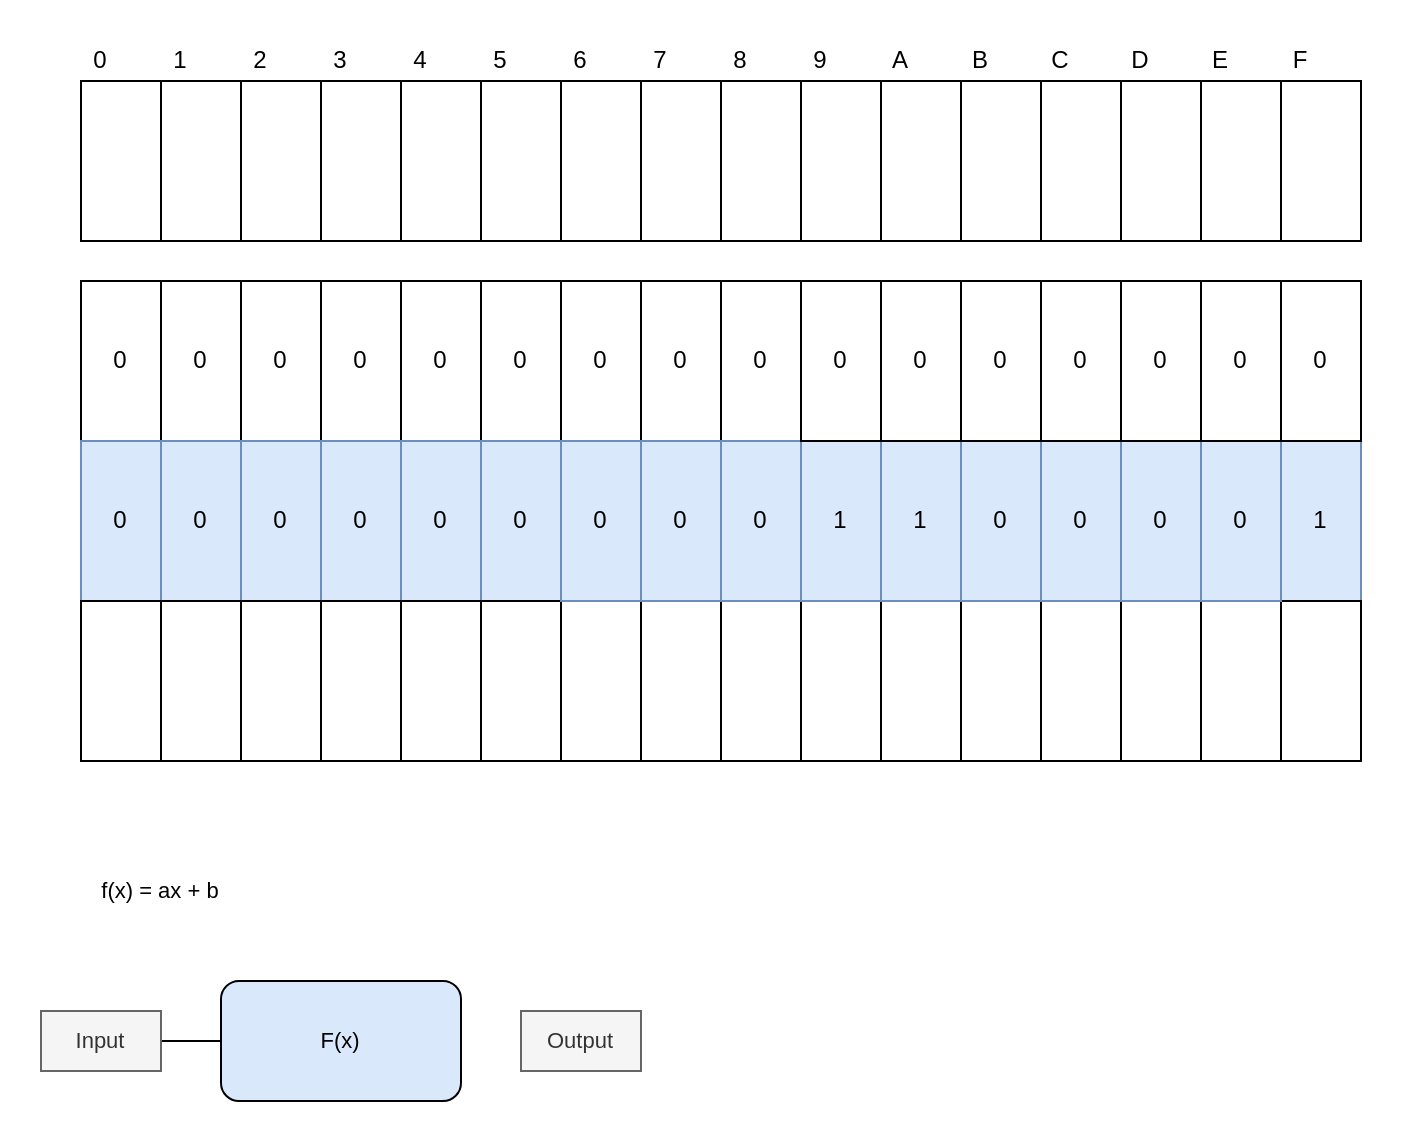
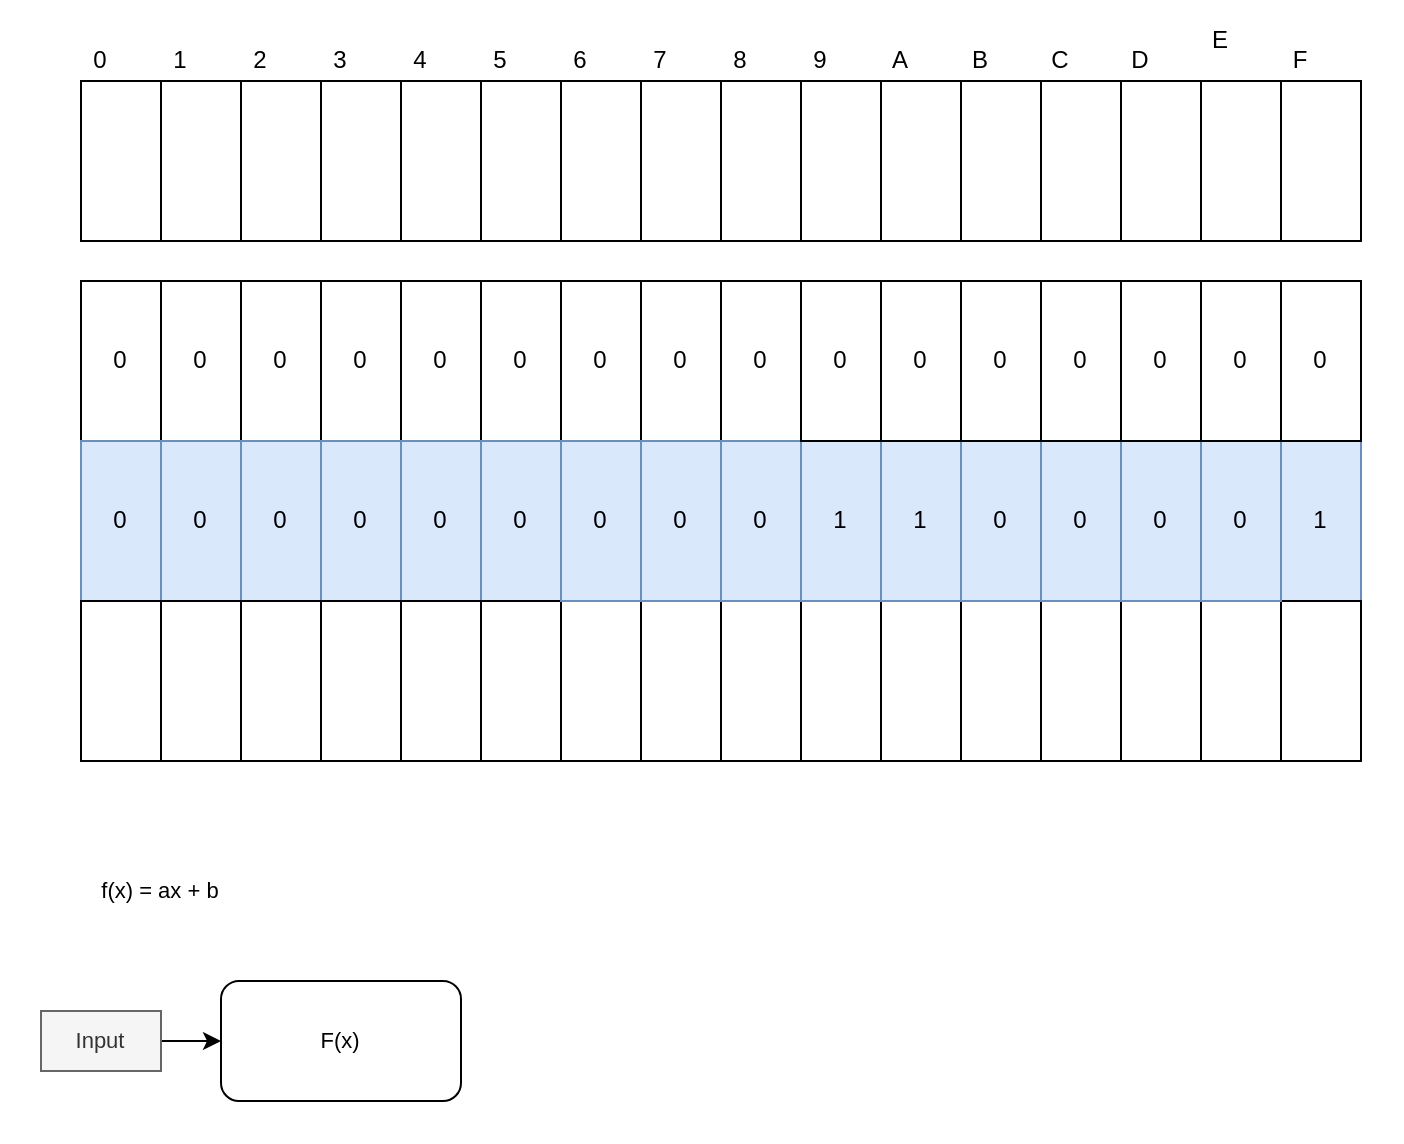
node "E": moved (1221, 61) -> (1221, 41)
edge "Input" -- "F(x)": arrowhead none -> classic
node "F(x)": fillcolor #dae8fc -> #ffffff
node "Output": removed
